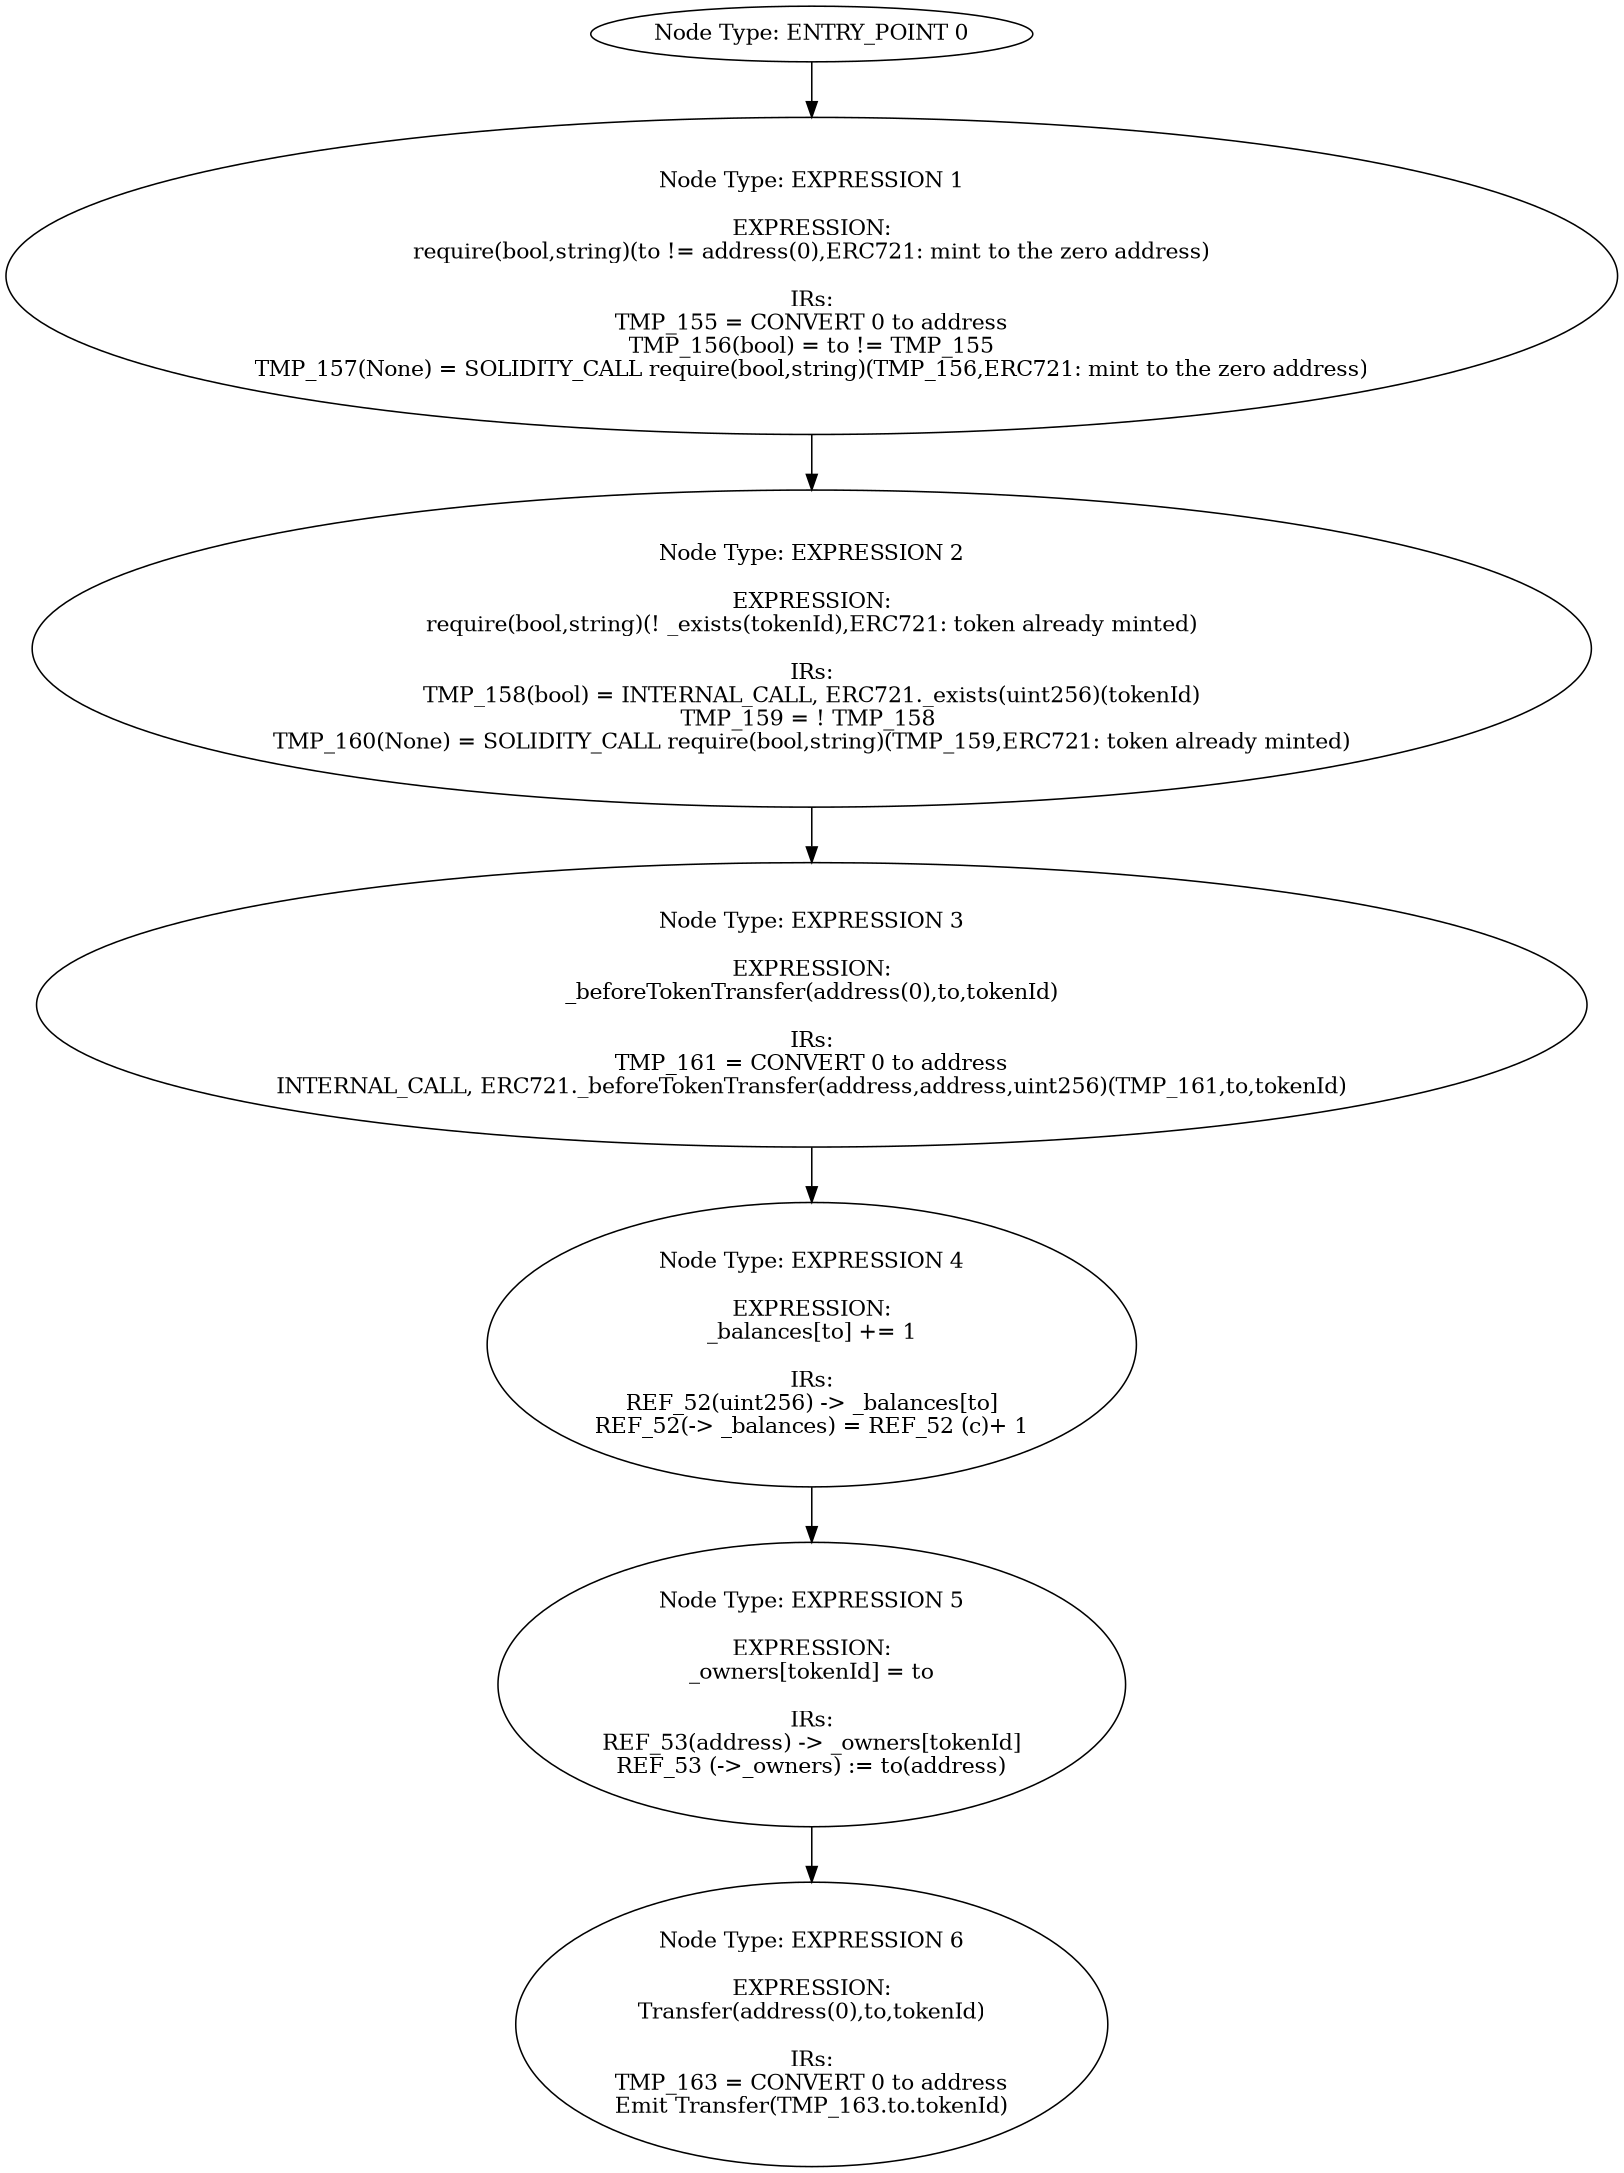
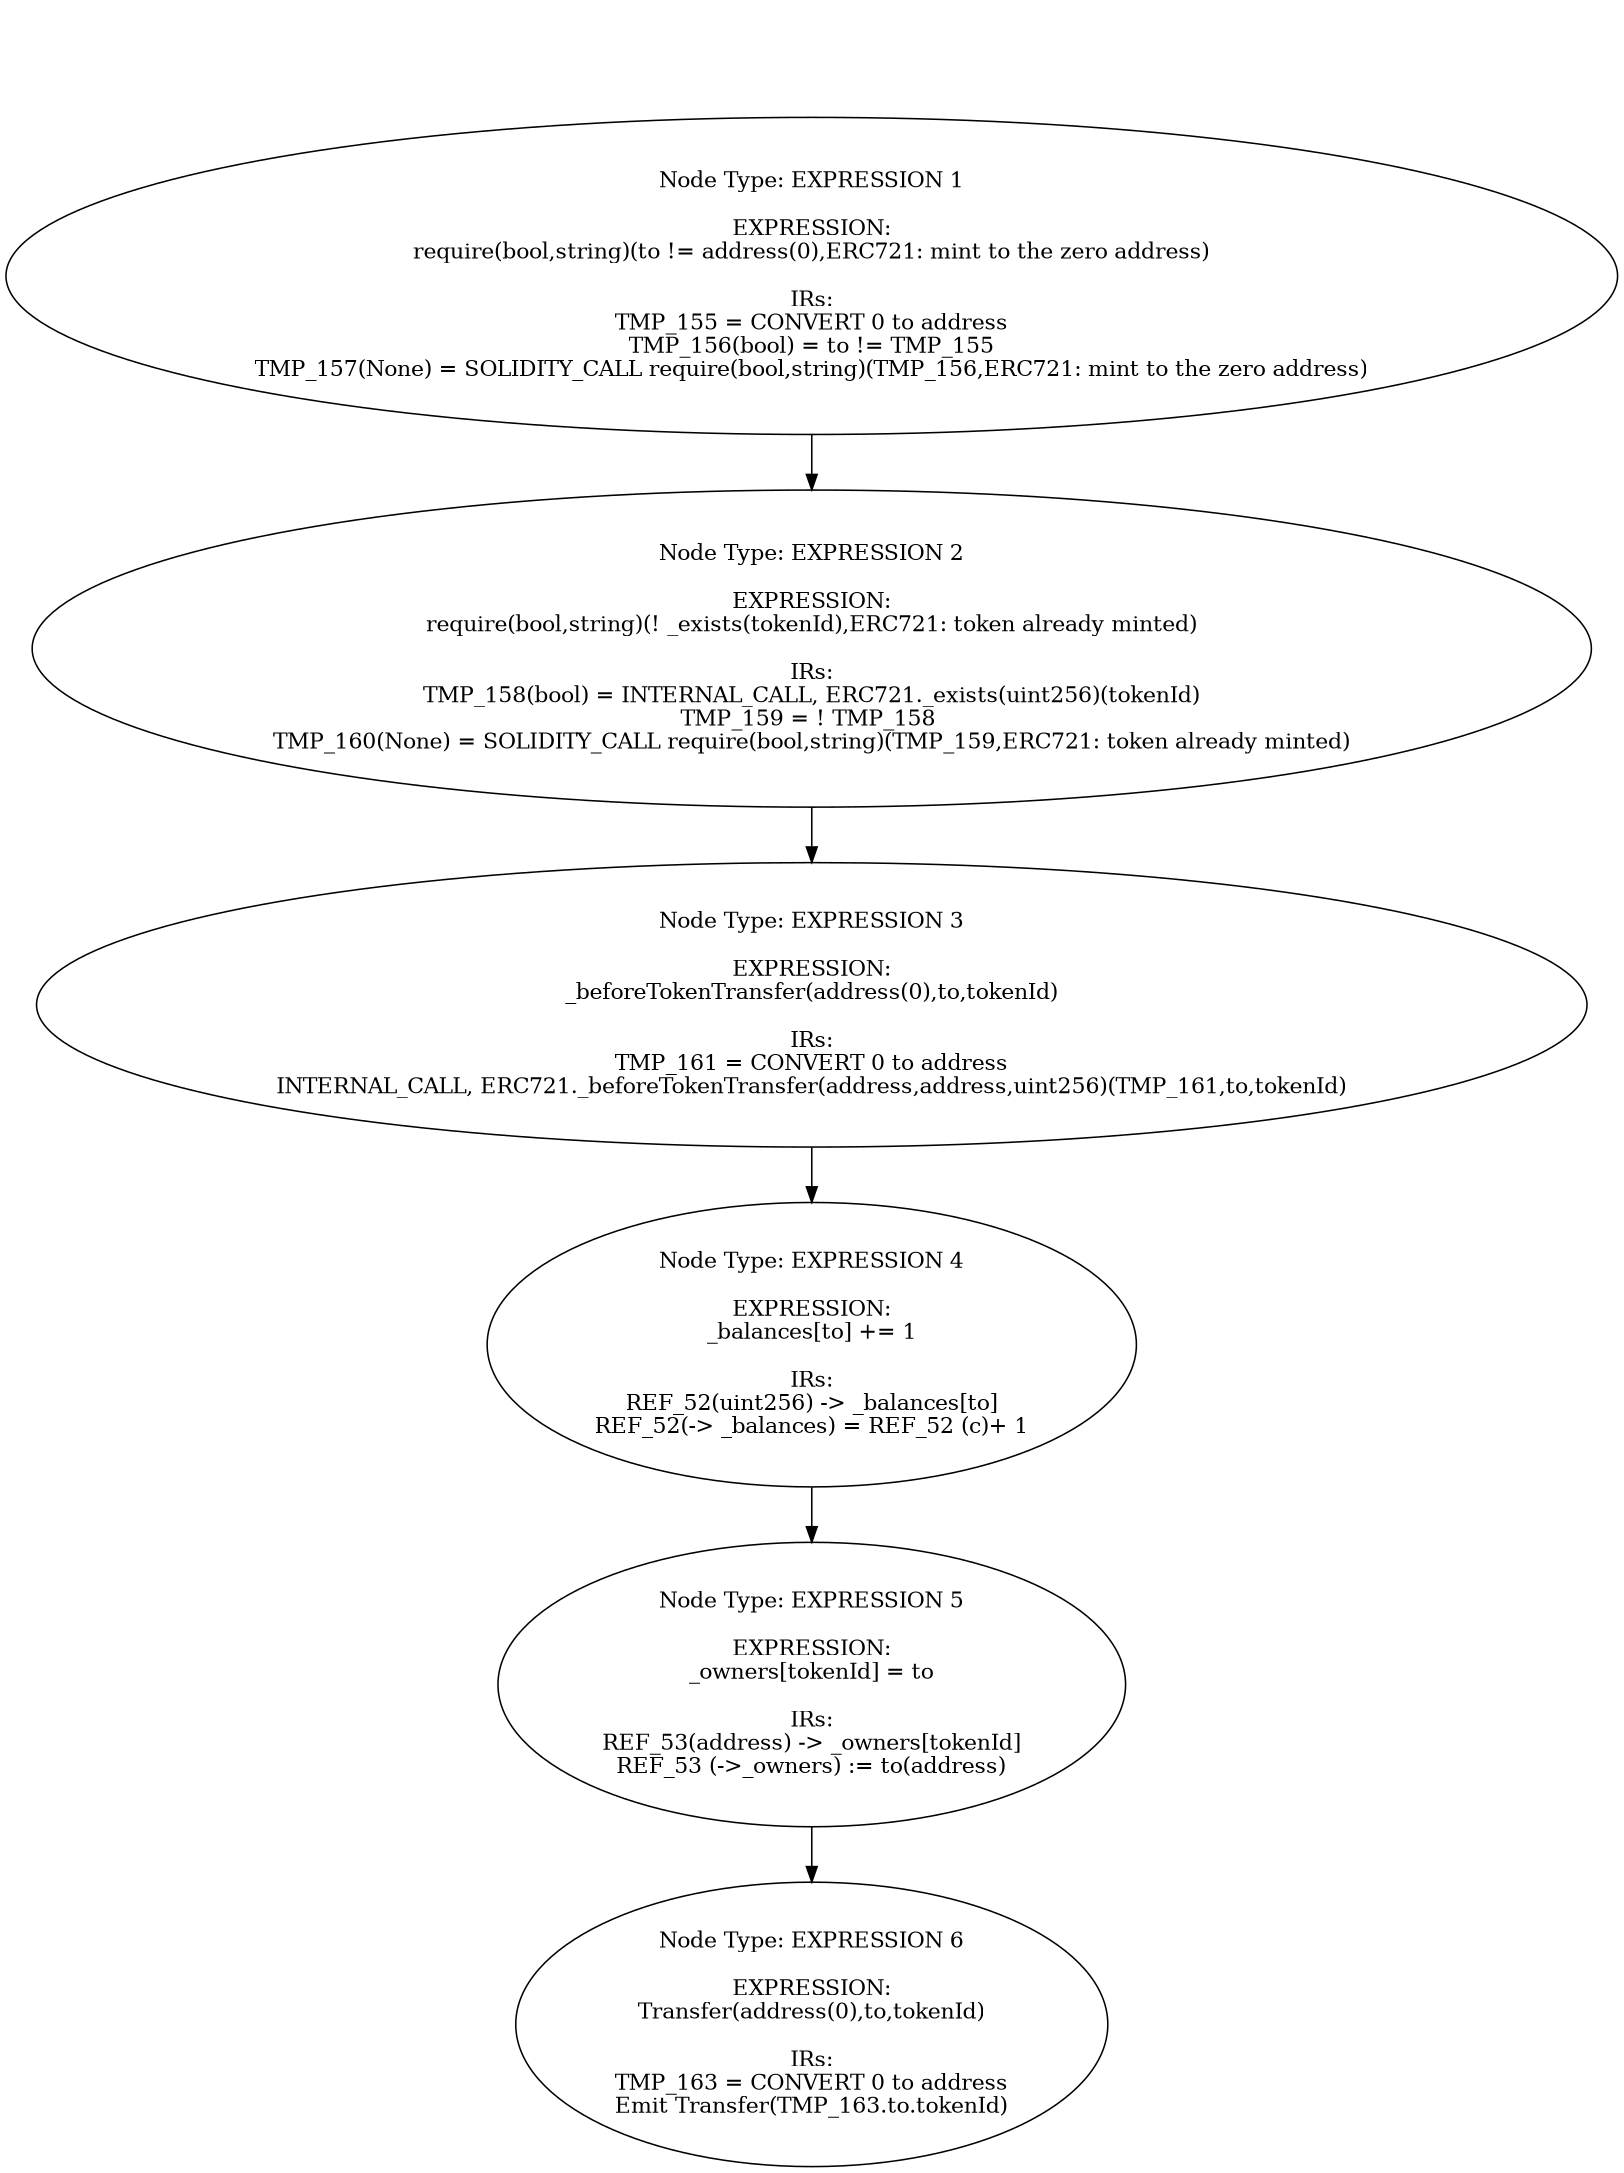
node "Node Type: ENTRY_POINT 0": removed
